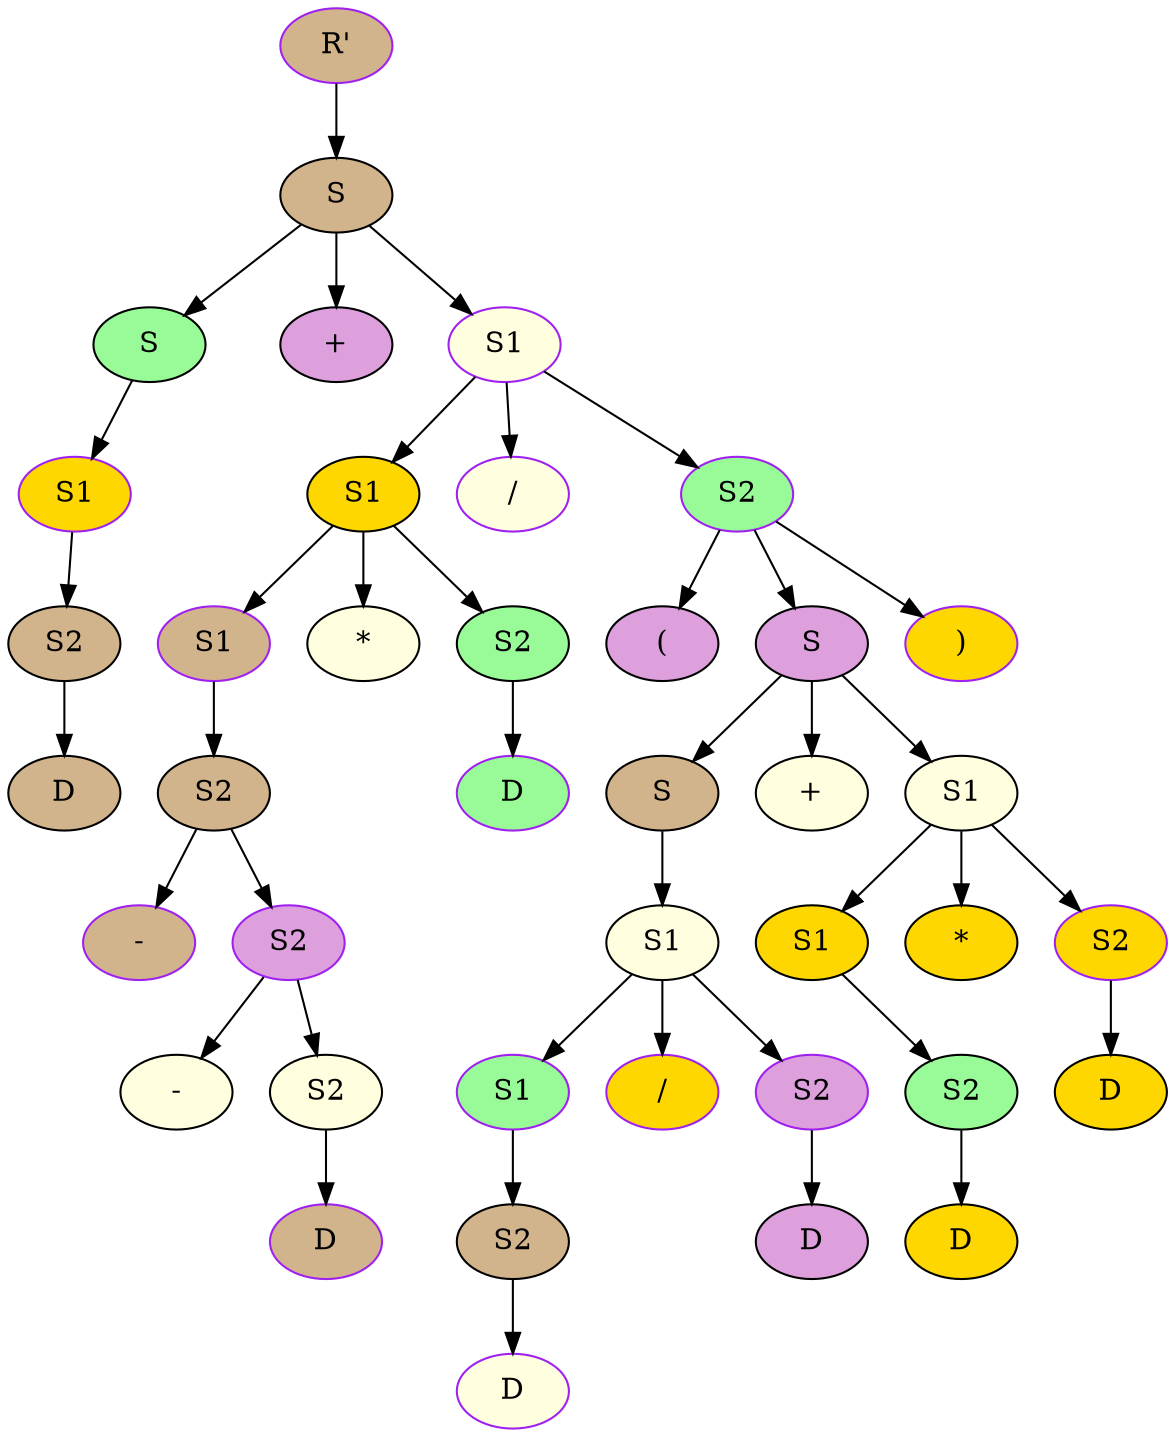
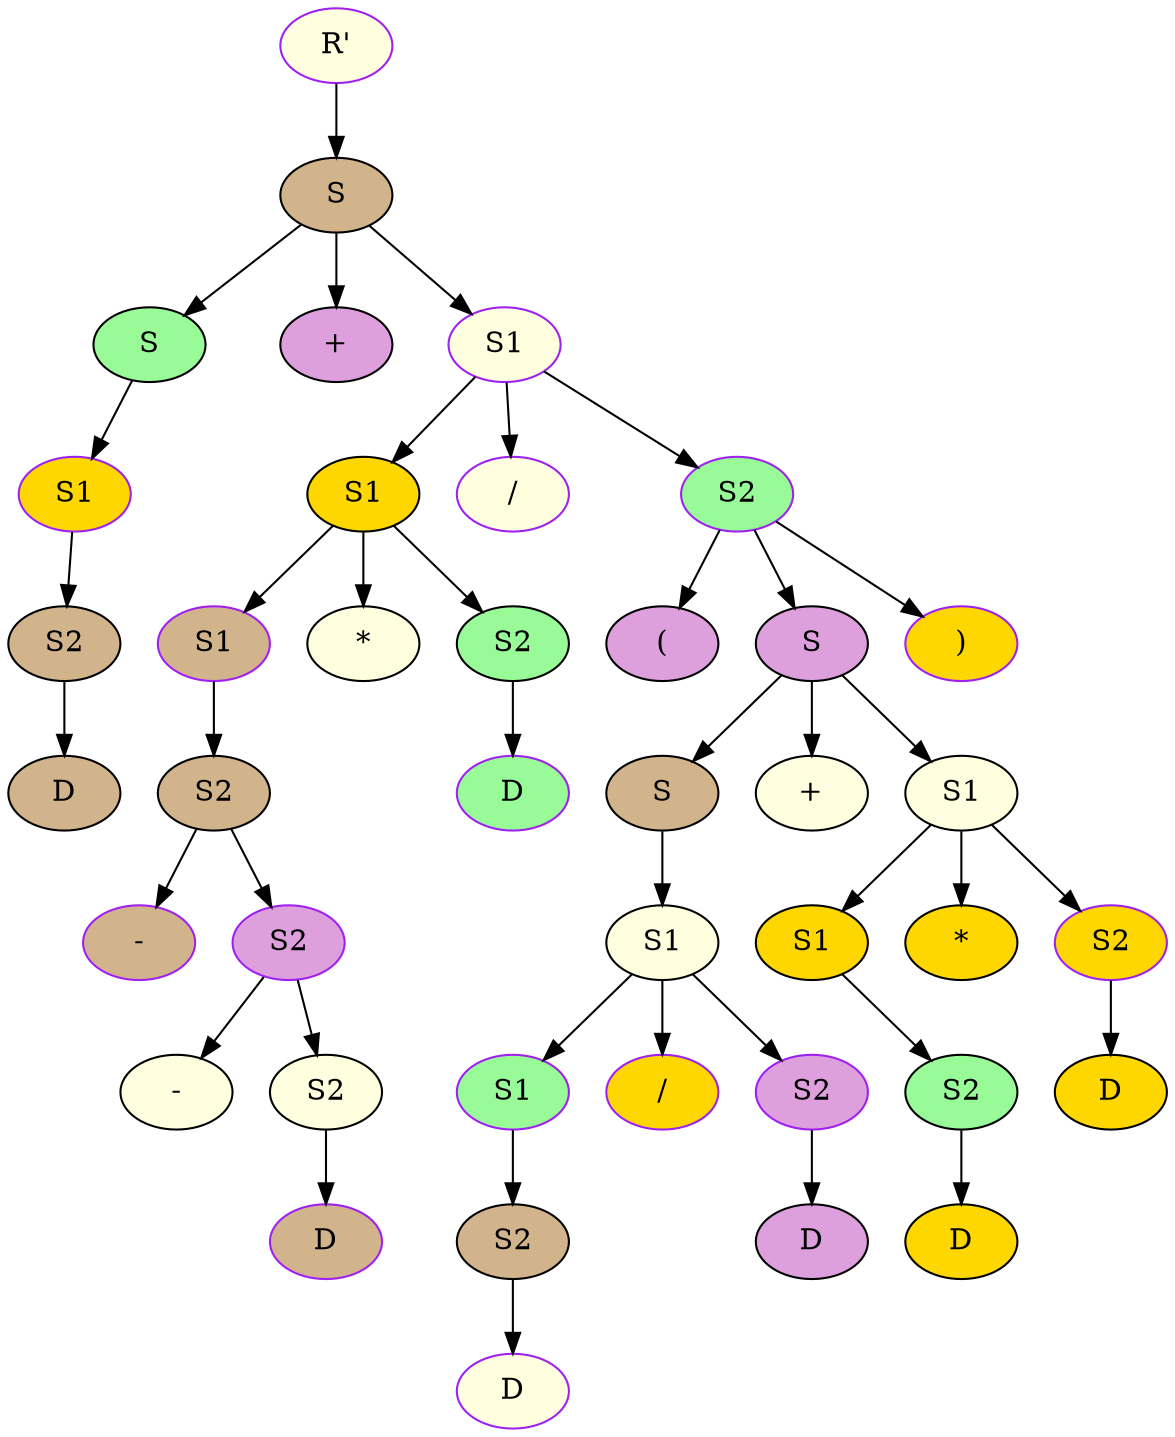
node "R'": fillcolor tan -> lightyellow
